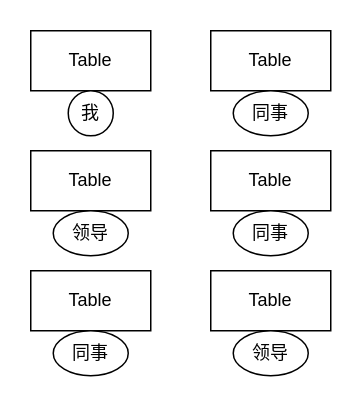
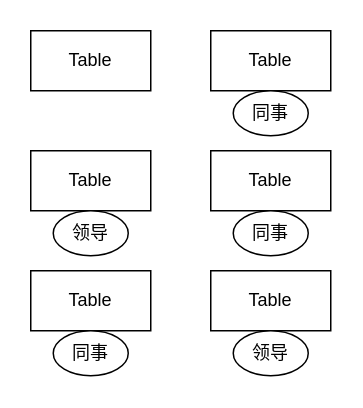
node "我": removed
